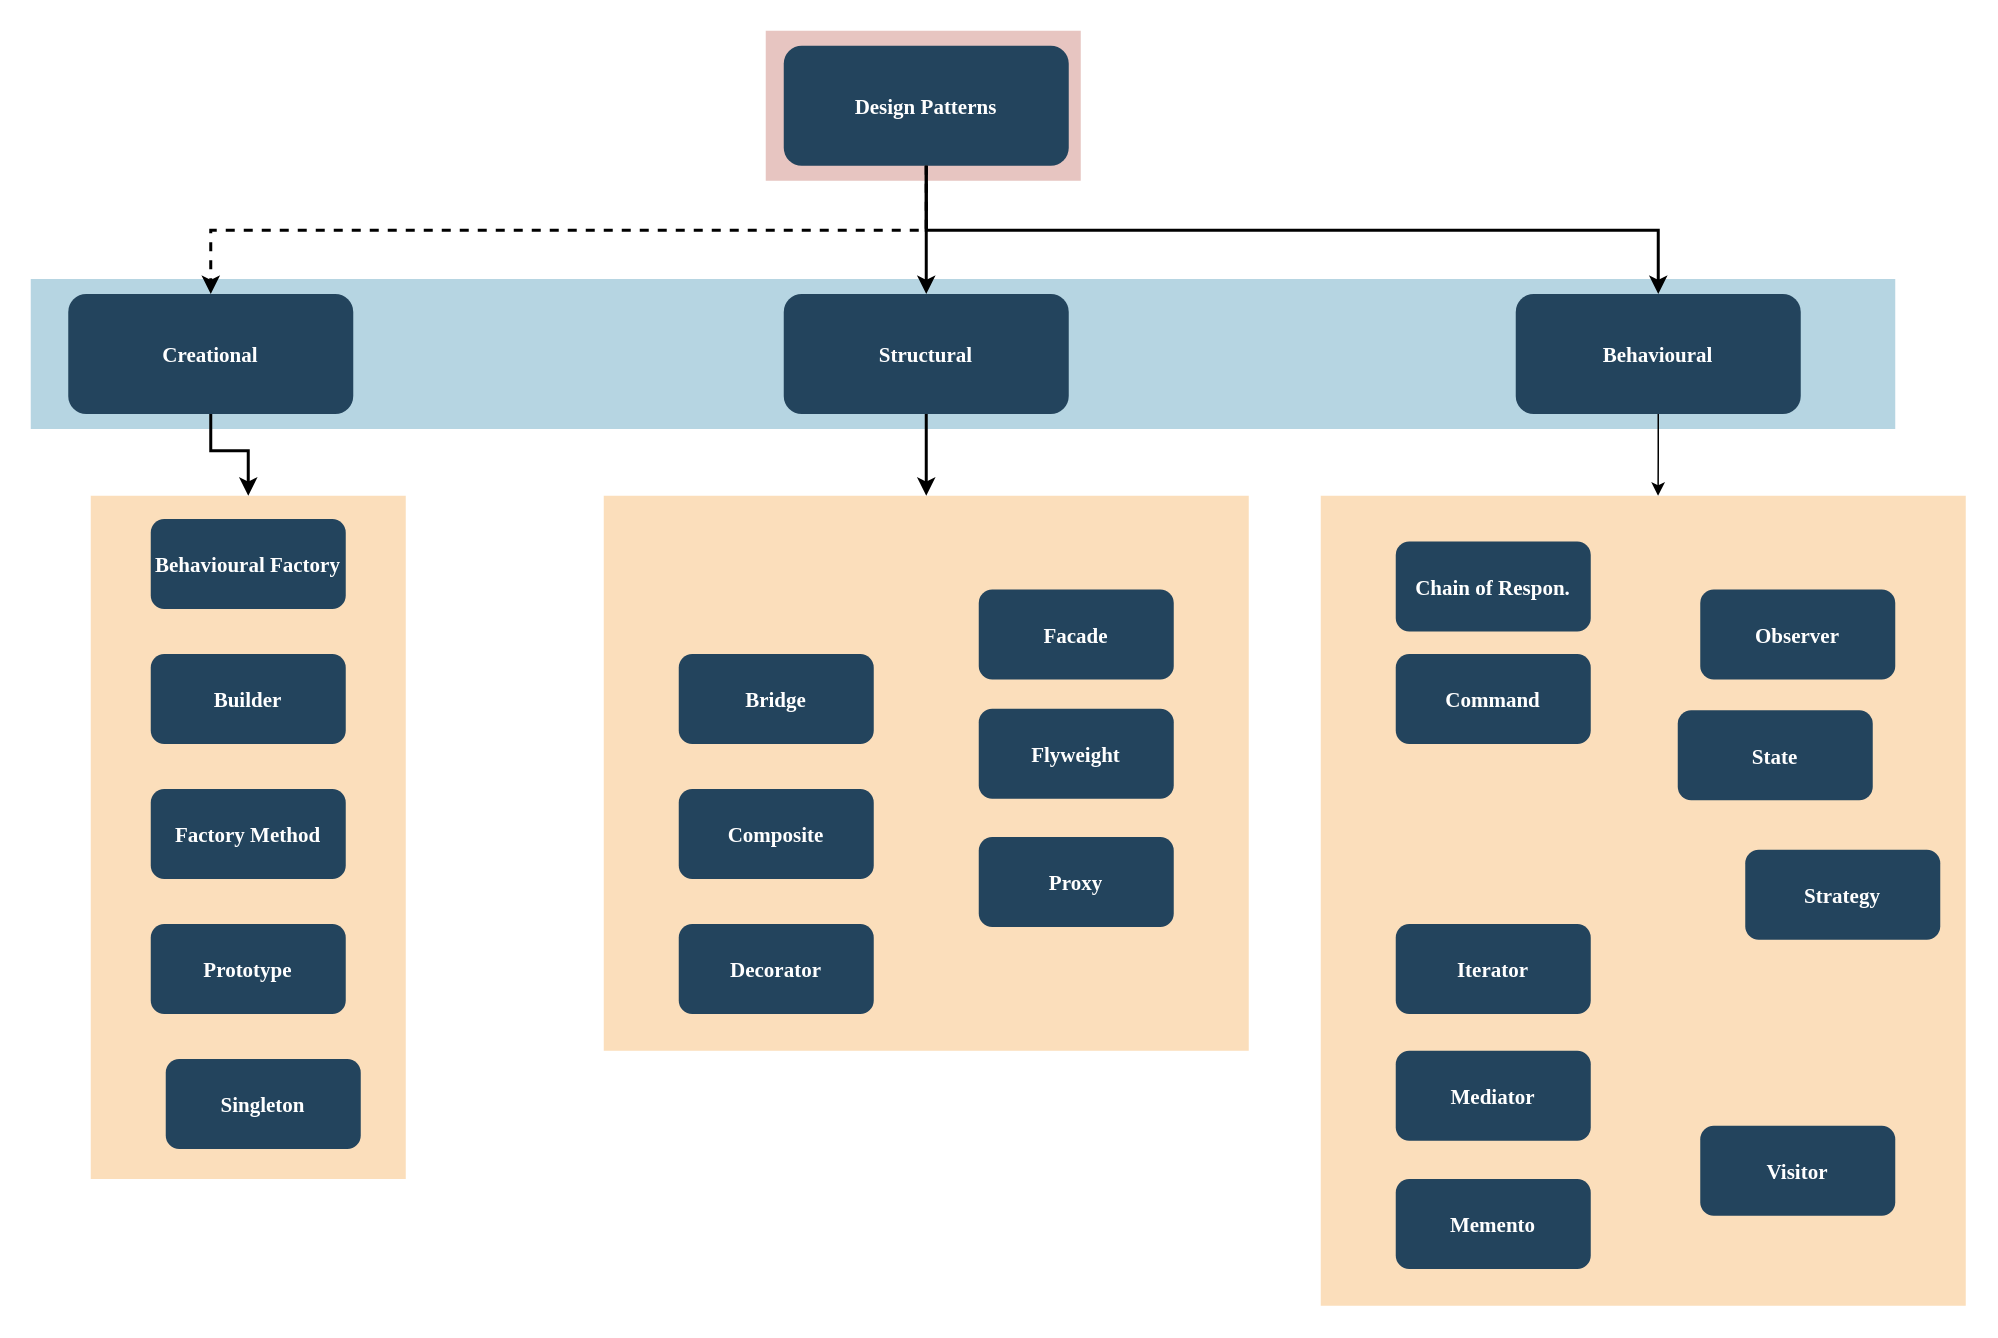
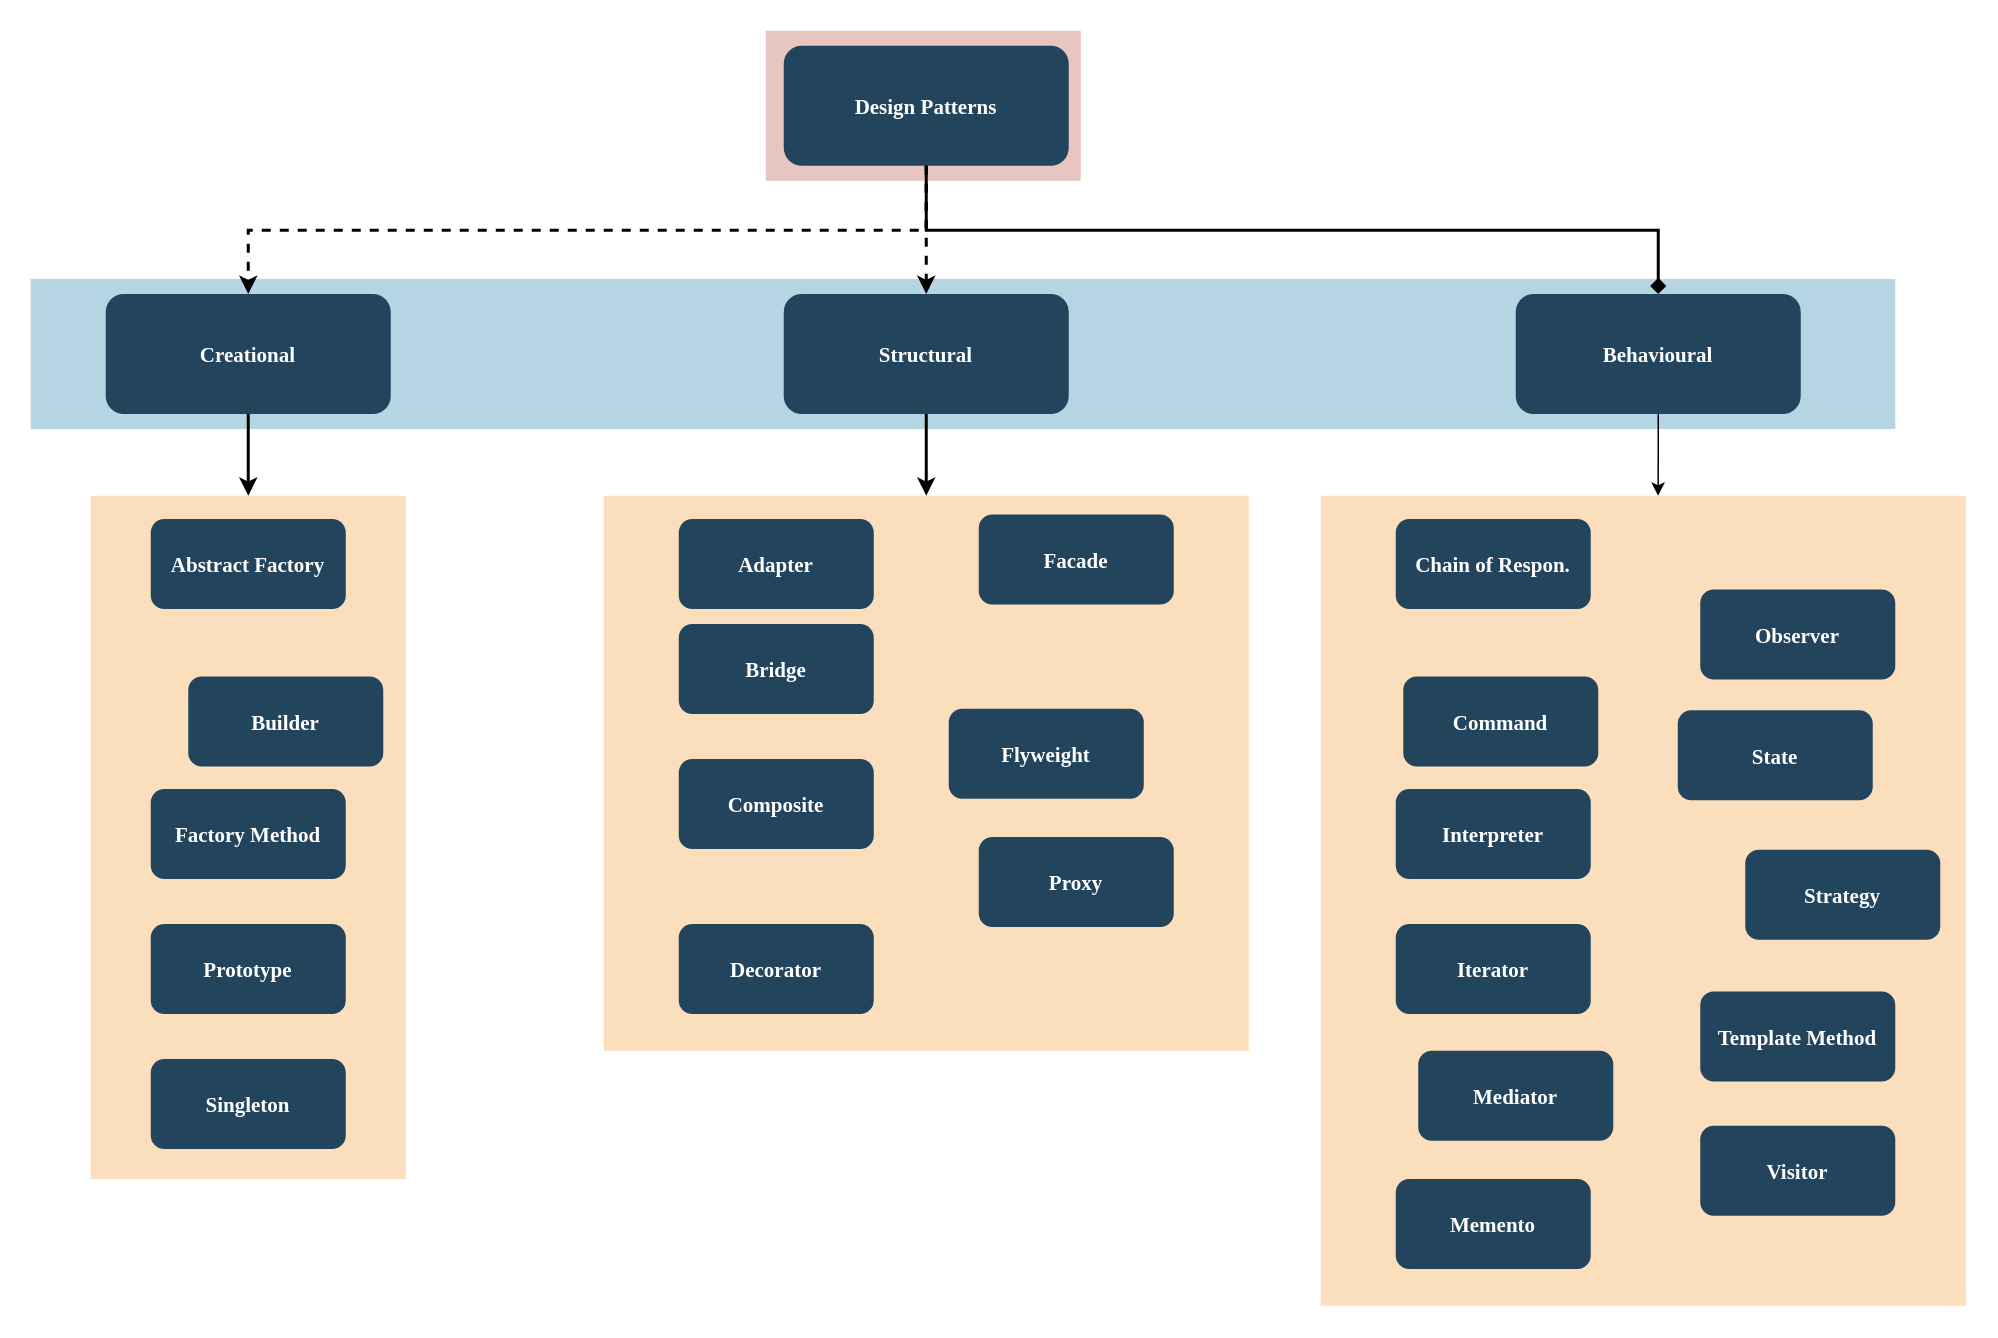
edge "Design Patterns" -> "Structural": style solid -> dashed
edge "Design Patterns" -> "Behavioural": arrowhead classic -> diamond
node "Creational": moved (211, 354) -> (248, 354)
node "Adapter": added
node "Behavioural Factory": label "Behavioural Factory" -> "Abstract Factory"
node "Chain of Respon.": moved (1493, 587) -> (1493, 564)
node "Facade": moved (1076, 635) -> (1076, 560)
node "Builder": moved (248, 699) -> (286, 722)
node "Bridge": moved (776, 699) -> (776, 669)
node "Command": moved (1493, 699) -> (1501, 722)
node "Flyweight": moved (1076, 754) -> (1046, 754)
node "Composite": moved (776, 834) -> (776, 804)
node "Interpreter": added
node "Template Method": added
node "Mediator": moved (1493, 1096) -> (1516, 1096)
node "Singleton": moved (263, 1104) -> (248, 1104)
